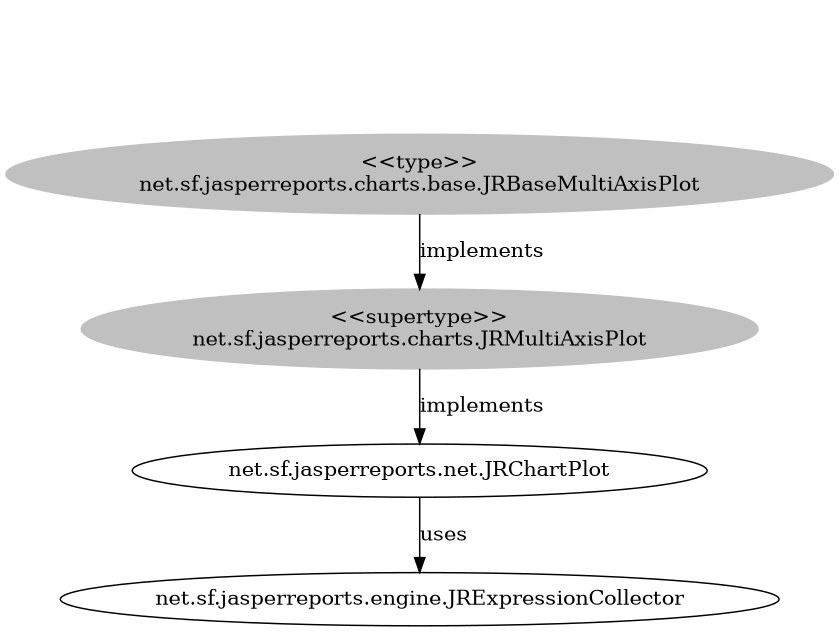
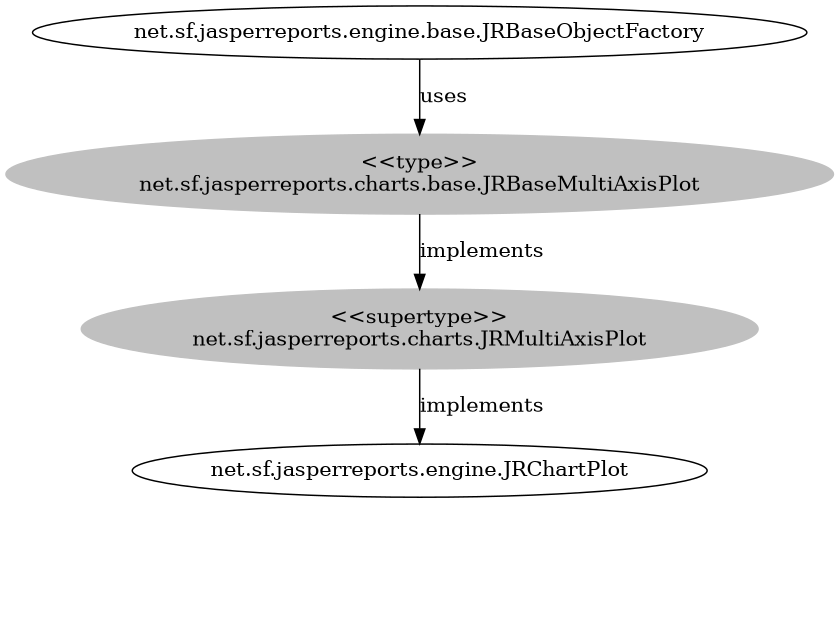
node "net.sf.jasperreports.engine.base.JRBaseObjectFactory": added
node "net.sf.jasperreports.net.JRChartPlot": label "net.sf.jasperreports.net.JRChartPlot" -> "net.sf.jasperreports.engine.JRChartPlot"
node "net.sf.jasperreports.engine.JRExpressionCollector": removed
